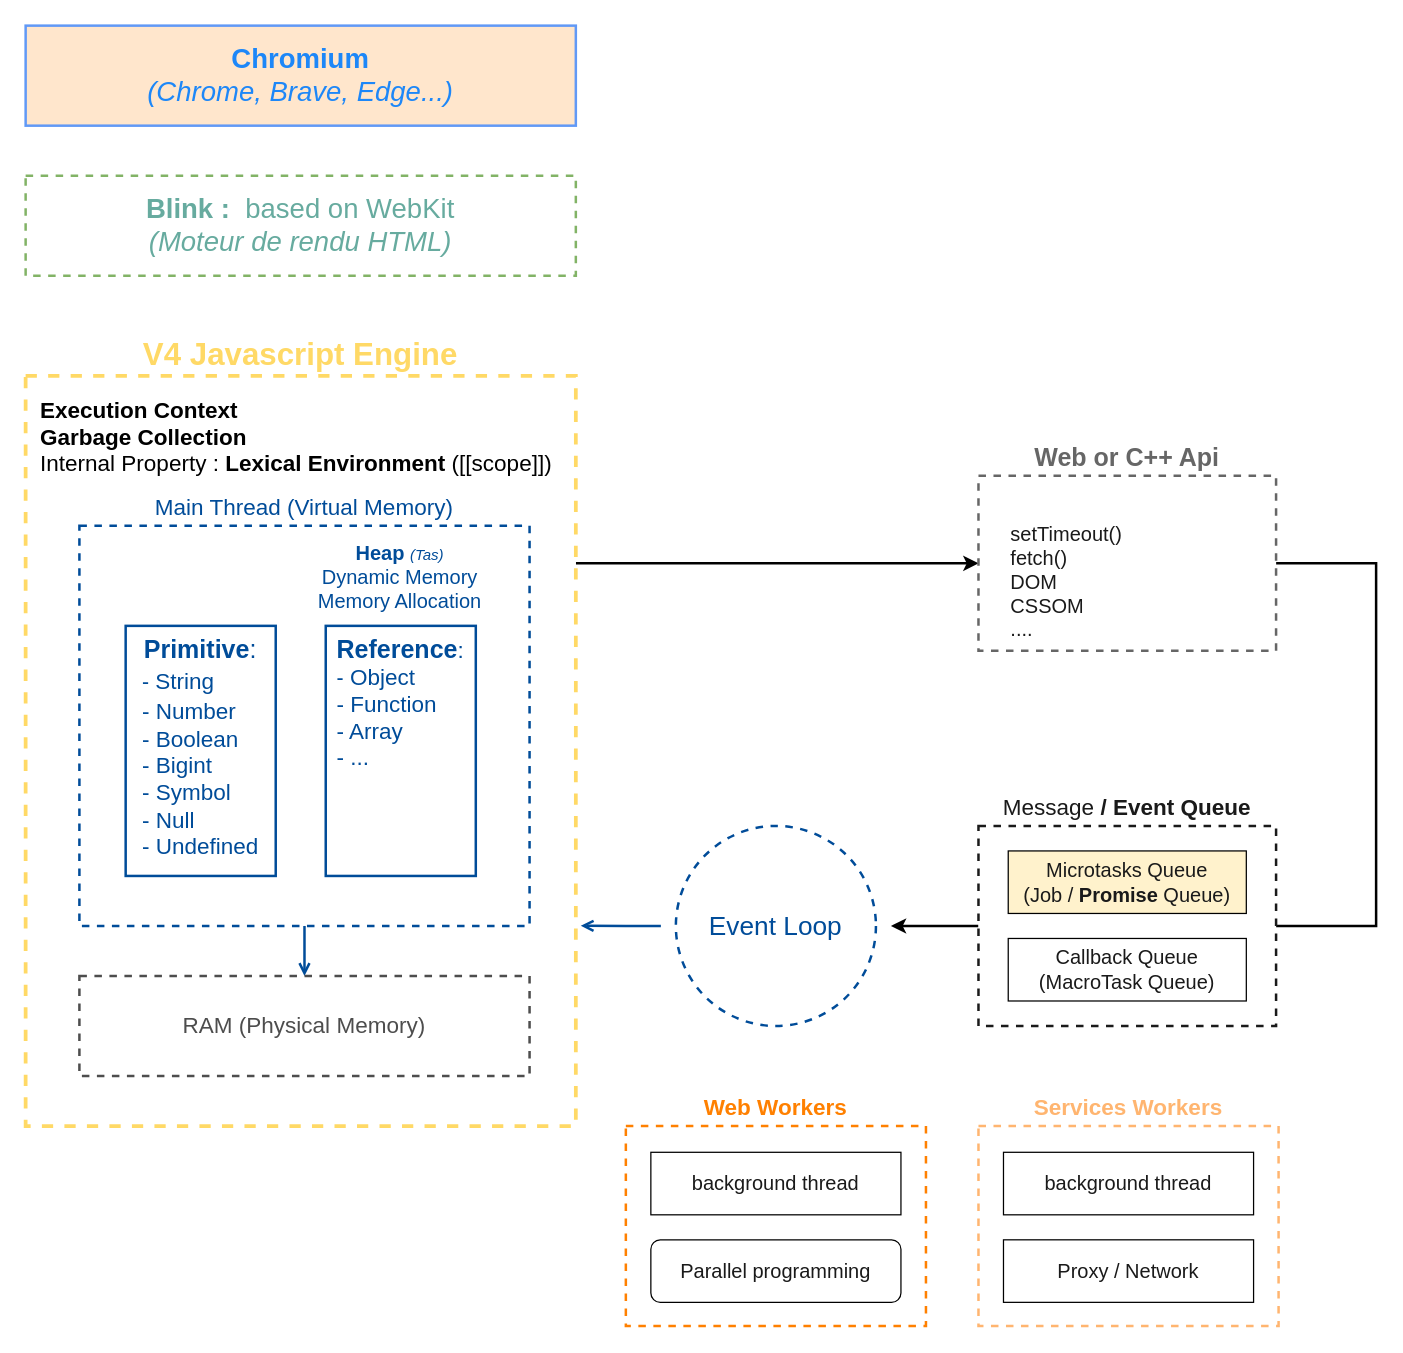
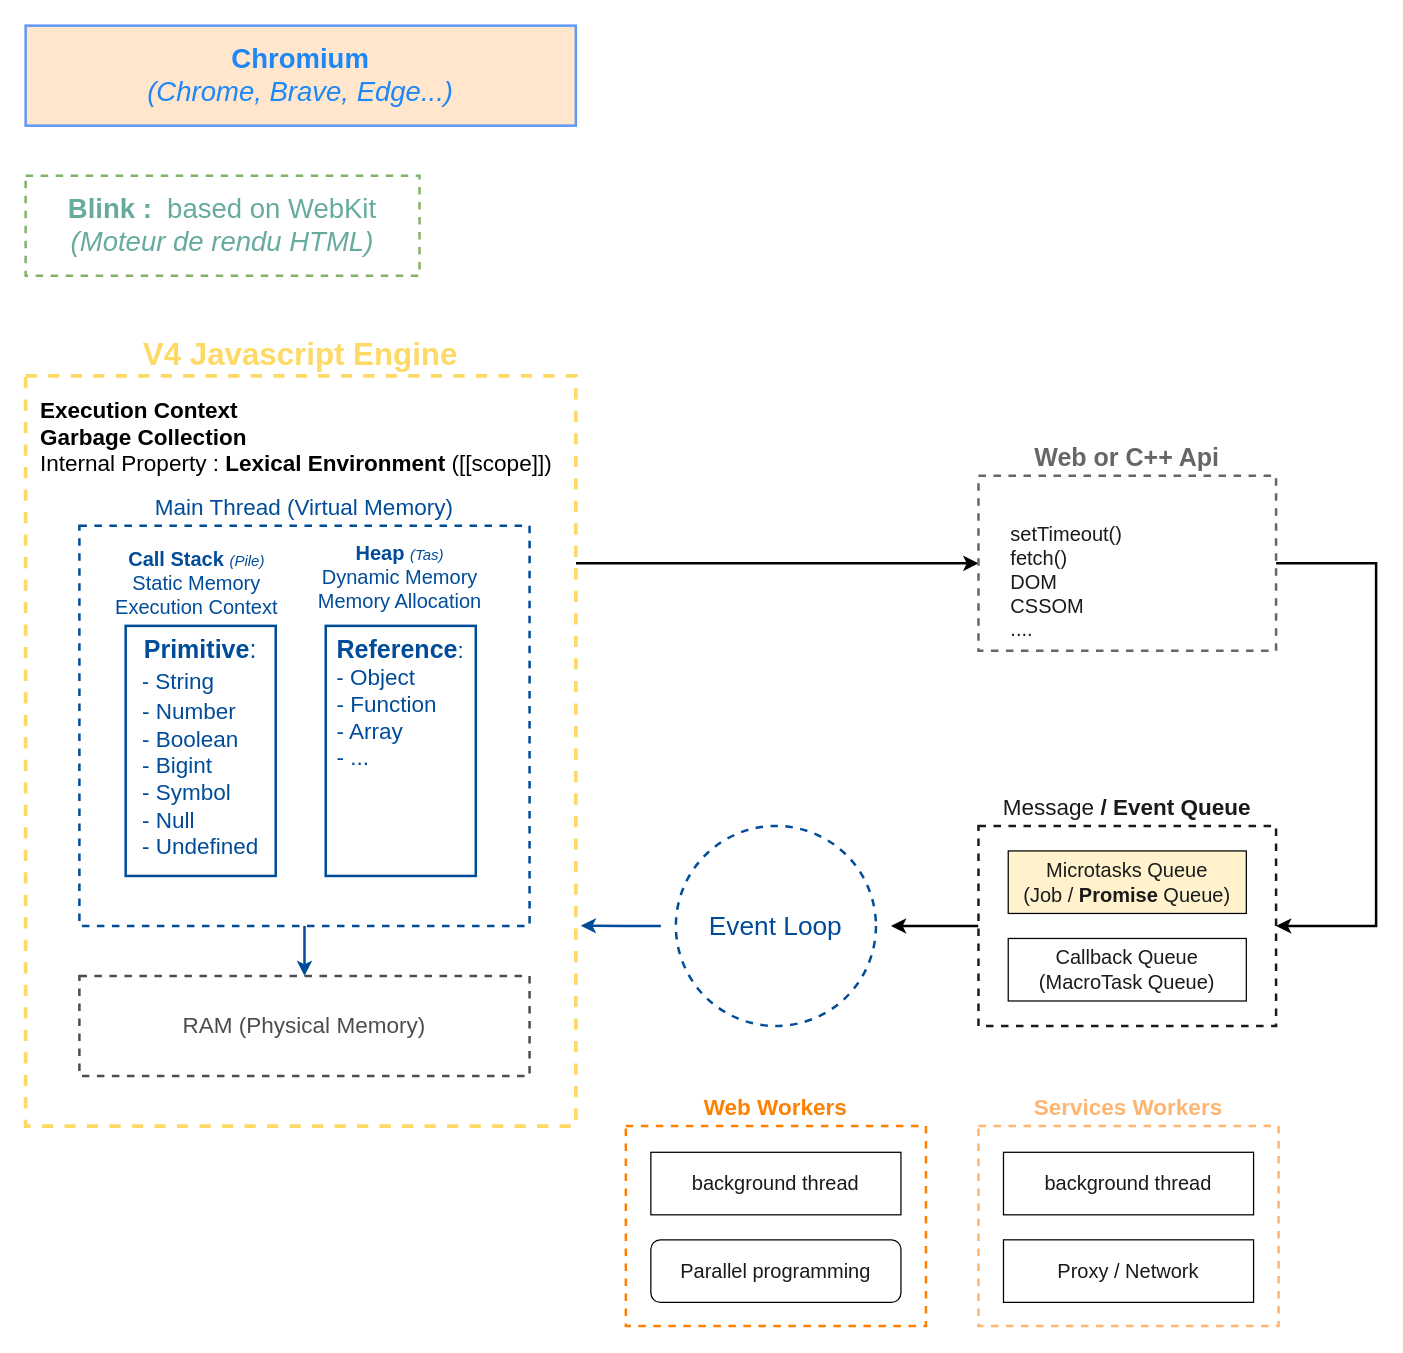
node "Blink : based on WebKit(Moteur de rendu HTML)": size 550x100 -> 394x100
node "Call Stack (Pile) Static Memory Execution Context": added
edge "Event Loop" -> "V4 Javascript Engine": arrowhead open -> classic
edge "Web or C++ Api" -- "Message / Event Queue": arrowhead none -> classic
edge "Main Thread (Virtual Memory)" -> "RAM (Physical Memory)": arrowhead open -> classic
